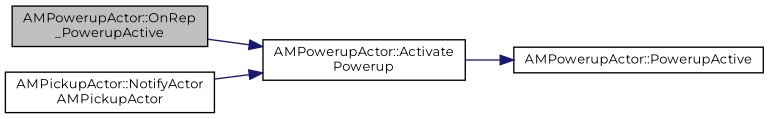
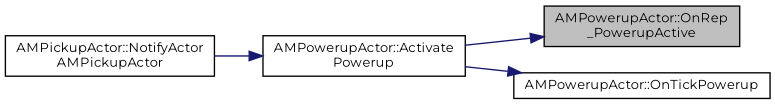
edge "AMPowerupActor::OnRep _PowerupActive" -> "AMPowerupActor::Activate Powerup": reversed
node "AMPowerupActor::PowerupActive": label "AMPowerupActor::PowerupActive" -> "AMPowerupActor::OnTickPowerup"
